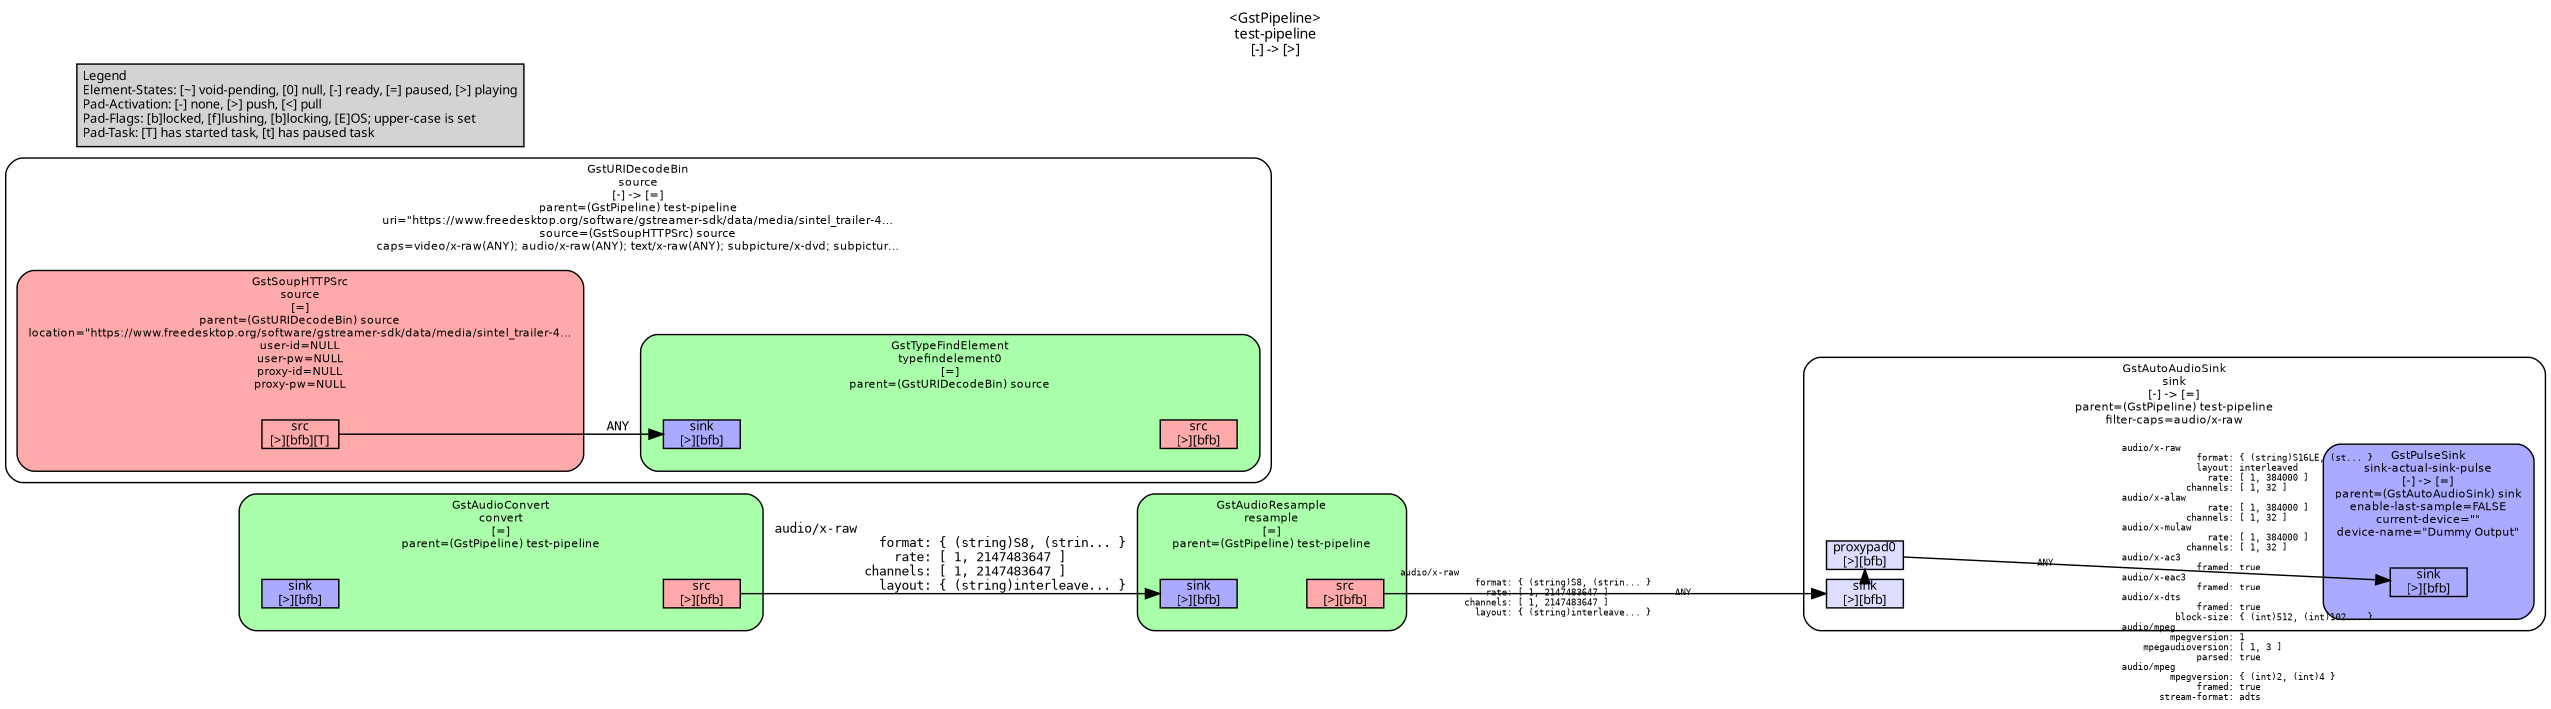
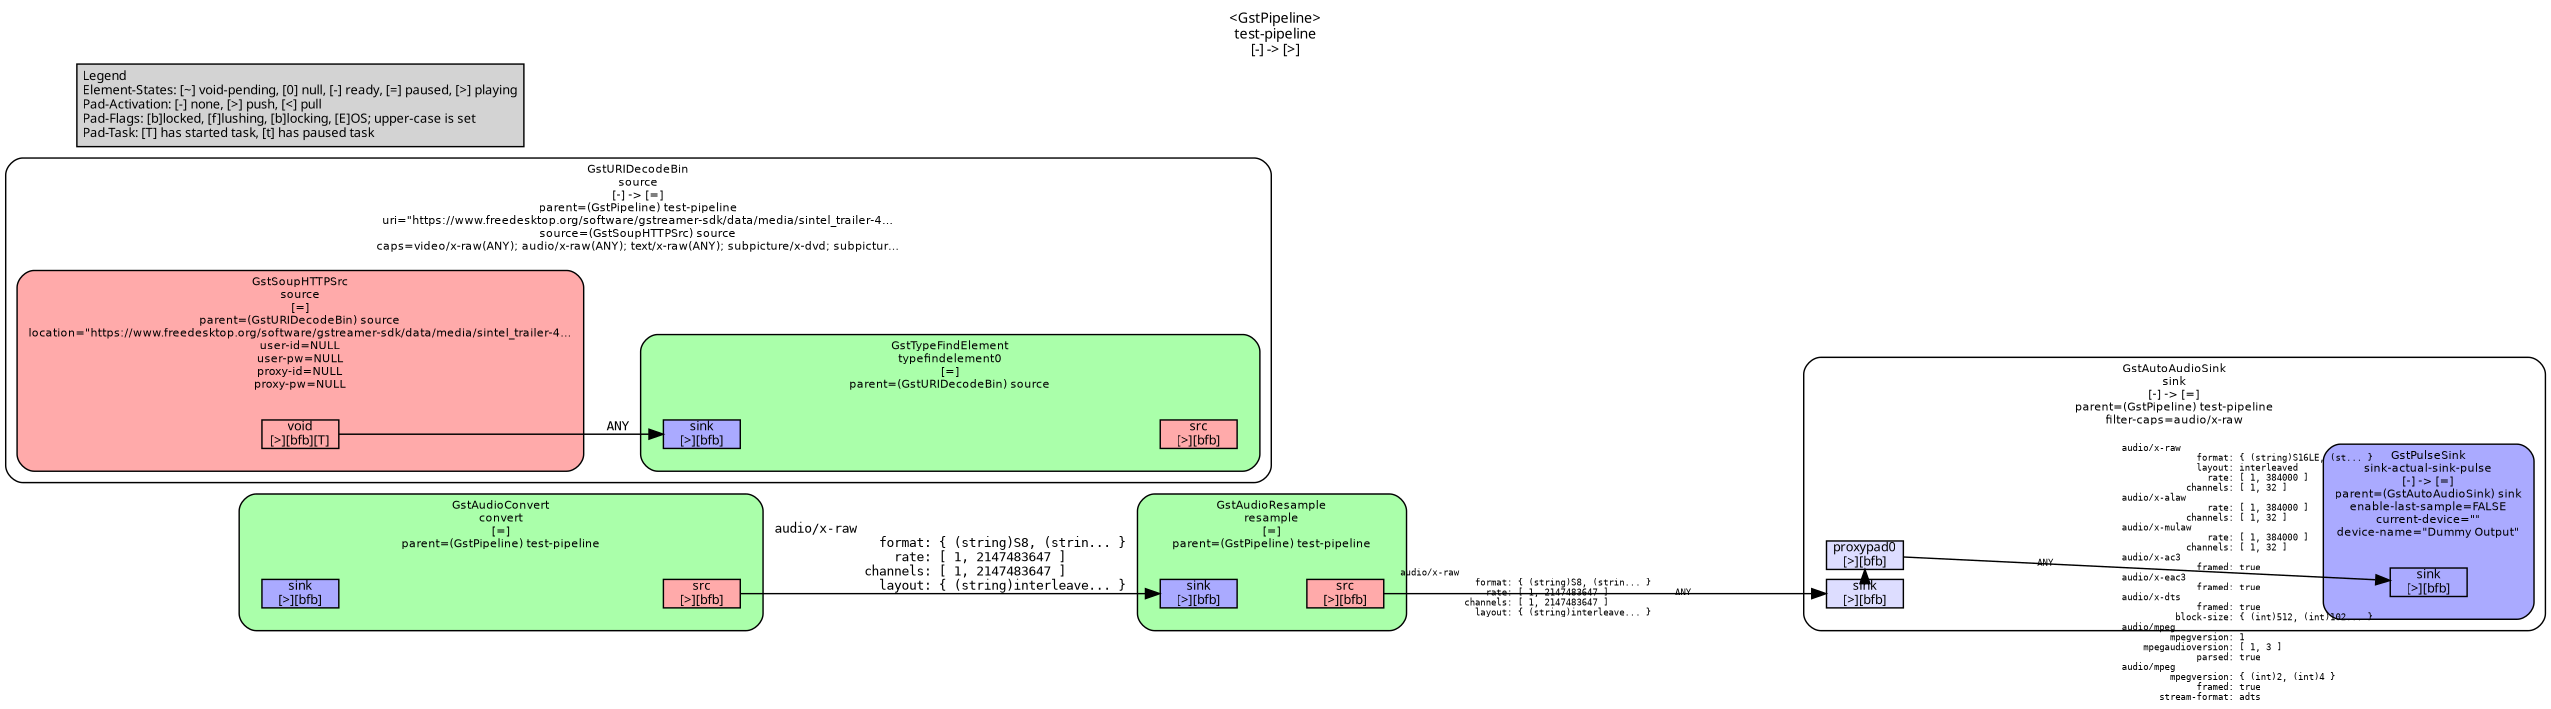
node "src [>][bfb][T]": label "src [>][bfb][T]" -> "void [>][bfb][T]"
